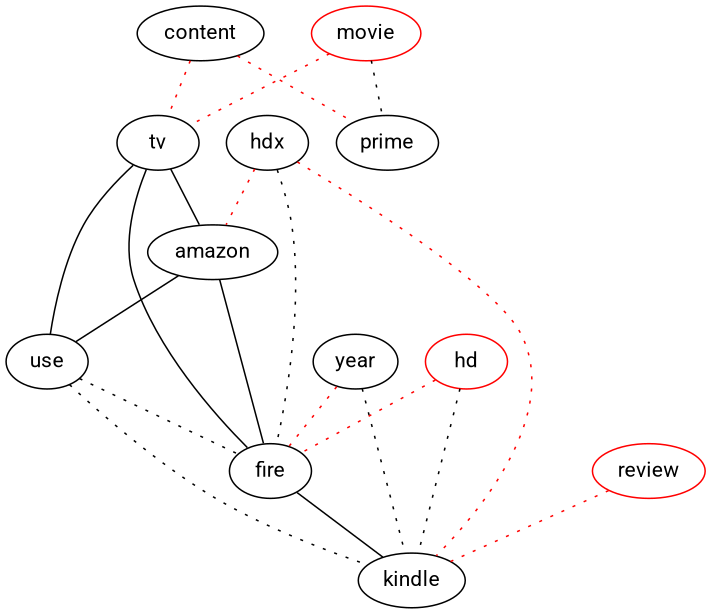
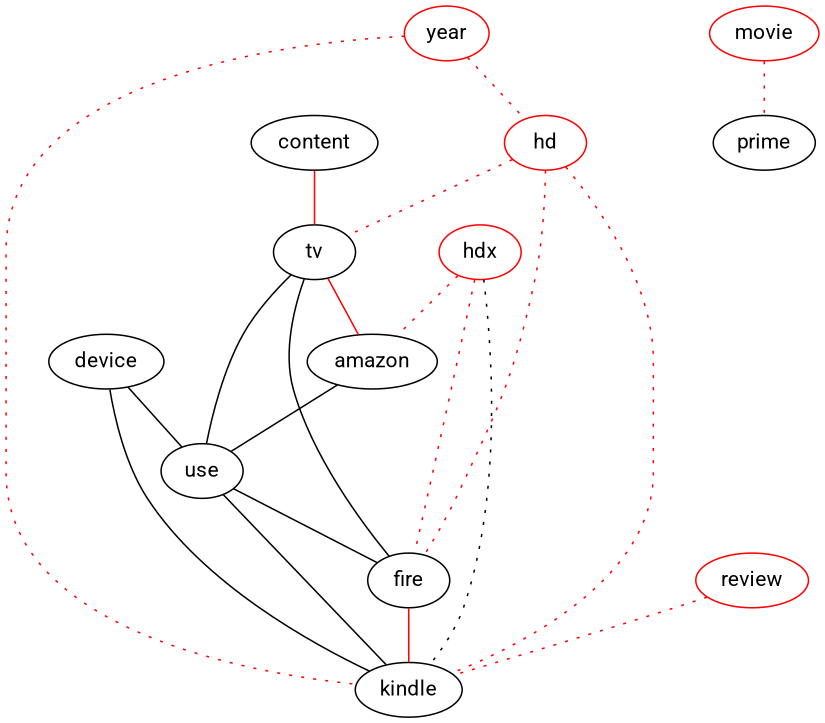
edge "content" -- "tv": style dotted -> solid
edge "movie" -- "prime": color black -> red
edge "movie" -- "tv": now "hd" -- "tv"
edge "content" -- "prime": removed
node "hdx": color black -> red
edge "tv" -- "amazon": color black -> red
edge "hdx" -- "fire": color black -> red
edge "hdx" -- "kindle": color red -> black
node "device": added
edge "amazon" -- "fire": removed
node "year": color black -> red
edge "use" -- "fire": style dotted -> solid
edge "year" -- "fire": now "year" -- "hd"
edge "year" -- "kindle": color black -> red
edge "hd" -- "kindle": color black -> red
edge "use" -- "kindle": style dotted -> solid
edge "fire" -- "kindle": color black -> red
